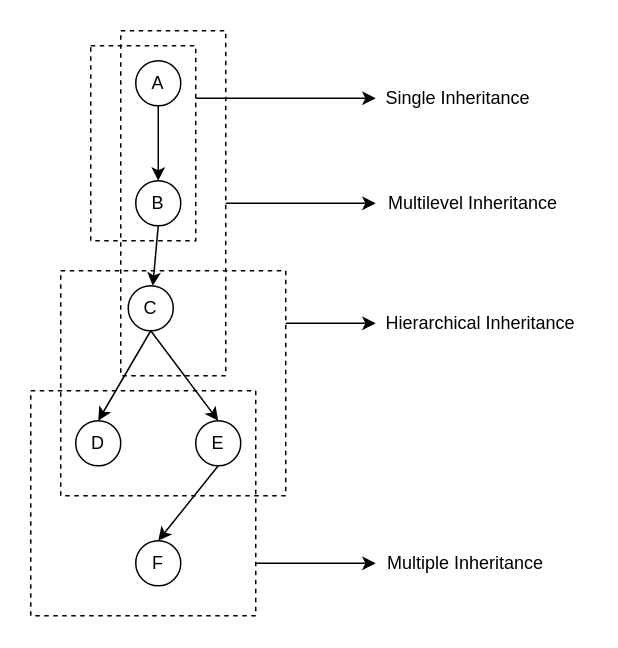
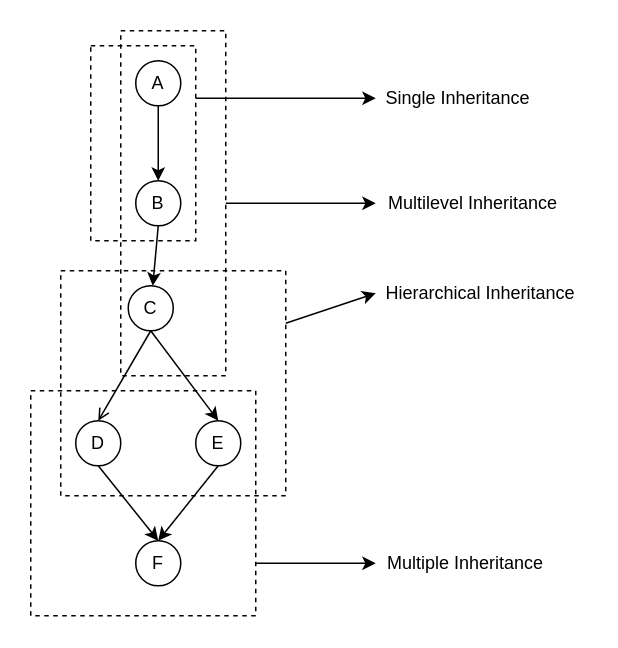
node "Hierarchical Inheritance": moved (481, 323) -> (481, 293)
edge "C" -> "D": arrowhead classic -> open
edge "D" -> "F": added
